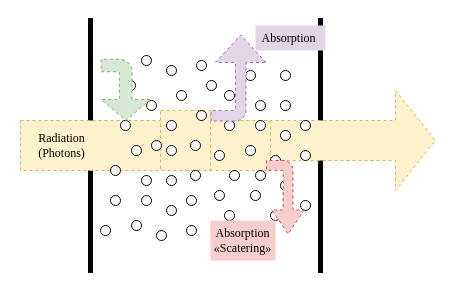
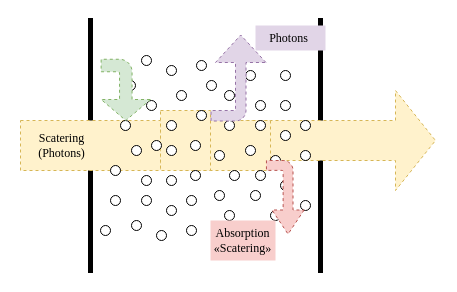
node "Absorption": label "Absorption" -> "Photons"
node "Radiation (Photons)": label "Radiation (Photons)" -> "Scatering (Photons)"
